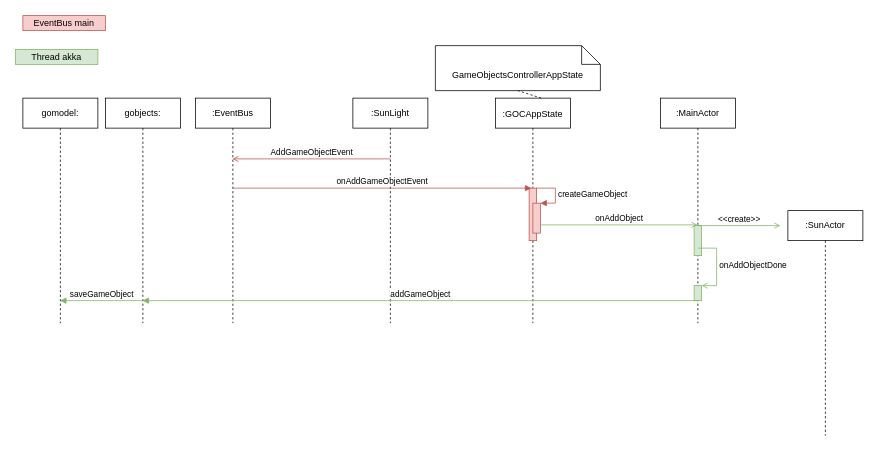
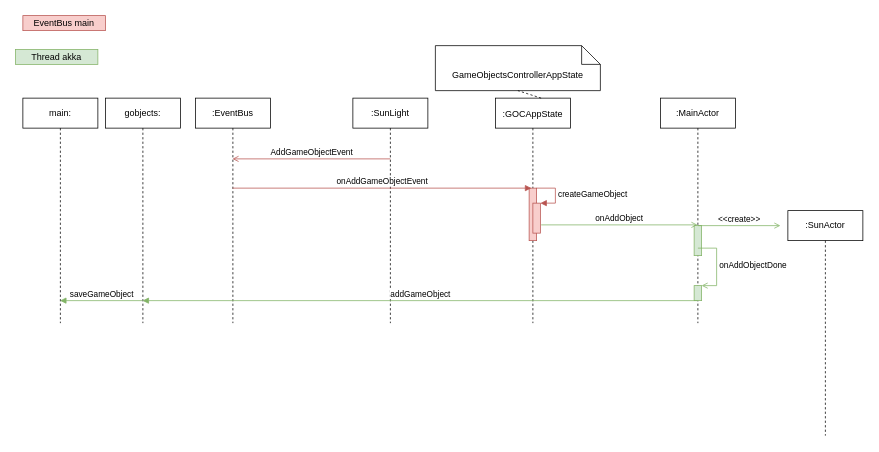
node "gomodel:": label "gomodel:" -> "main:"
